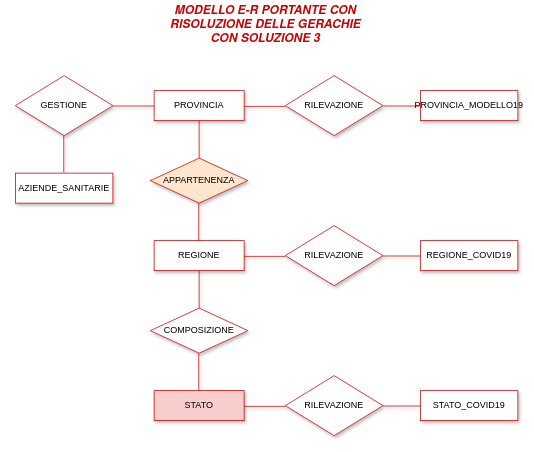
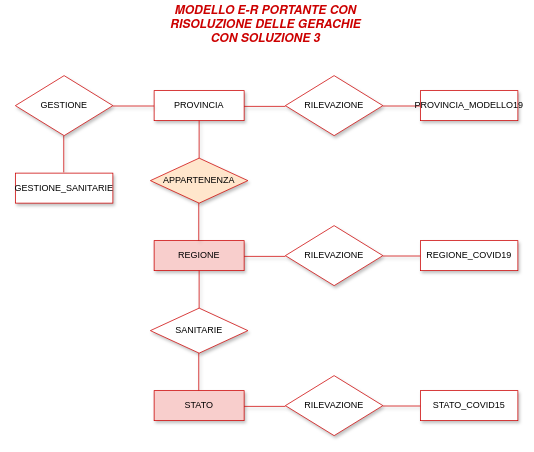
node "AZIENDE_SANITARIE": label "AZIENDE_SANITARIE" -> "GESTIONE_SANITARIE"
node "REGIONE": fillcolor #ffffff -> #f8cecc
node "COMPOSIZIONE": label "COMPOSIZIONE" -> "SANITARIE"
node "STATO_COVID19": label "STATO_COVID19" -> "STATO_COVID15"
